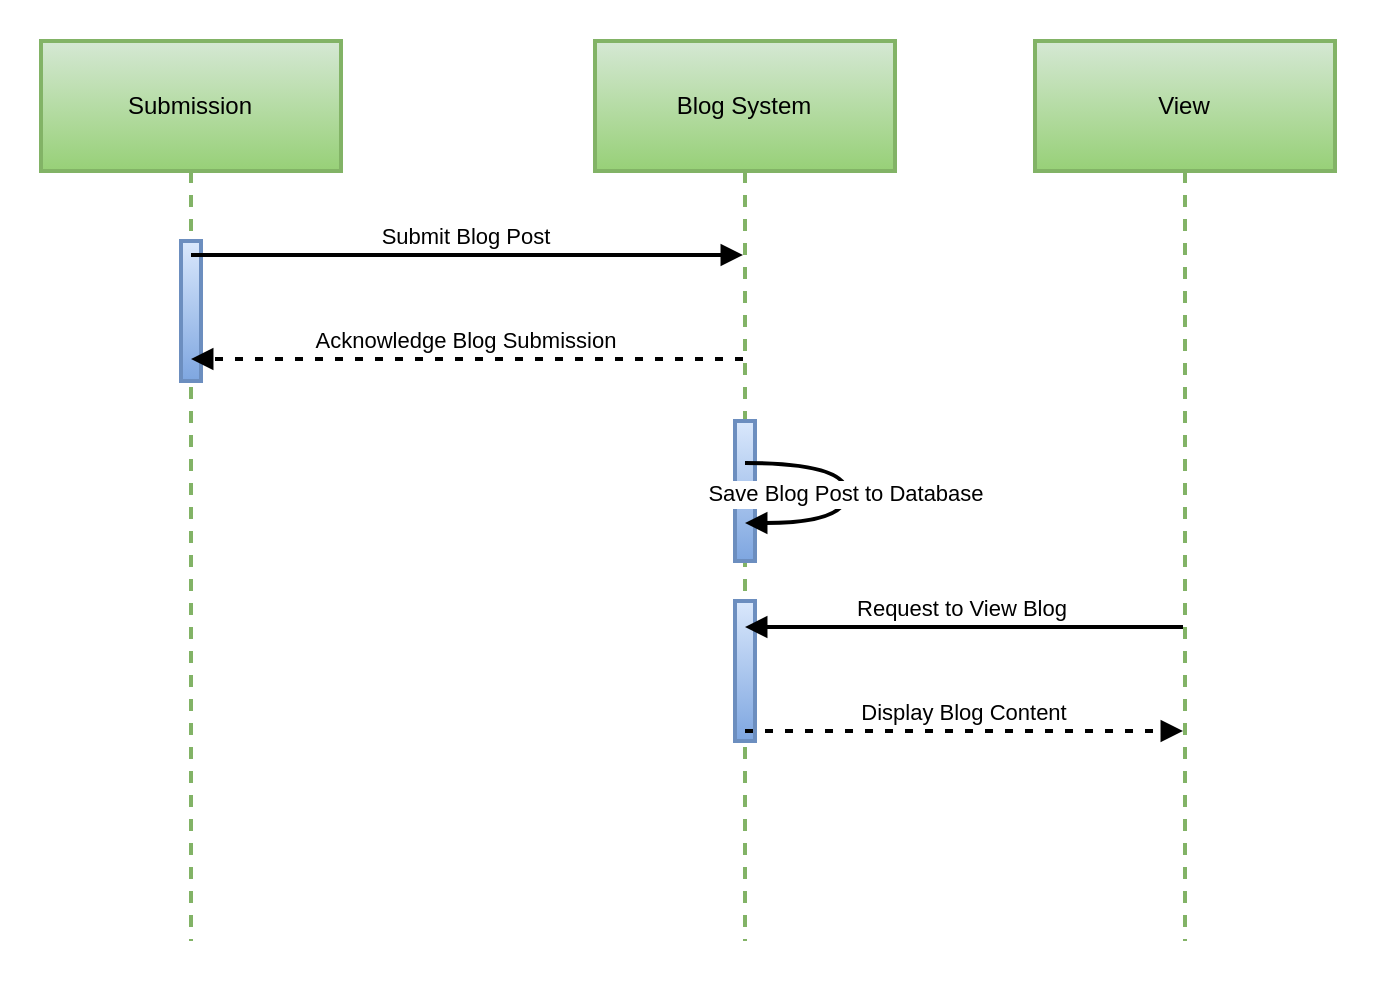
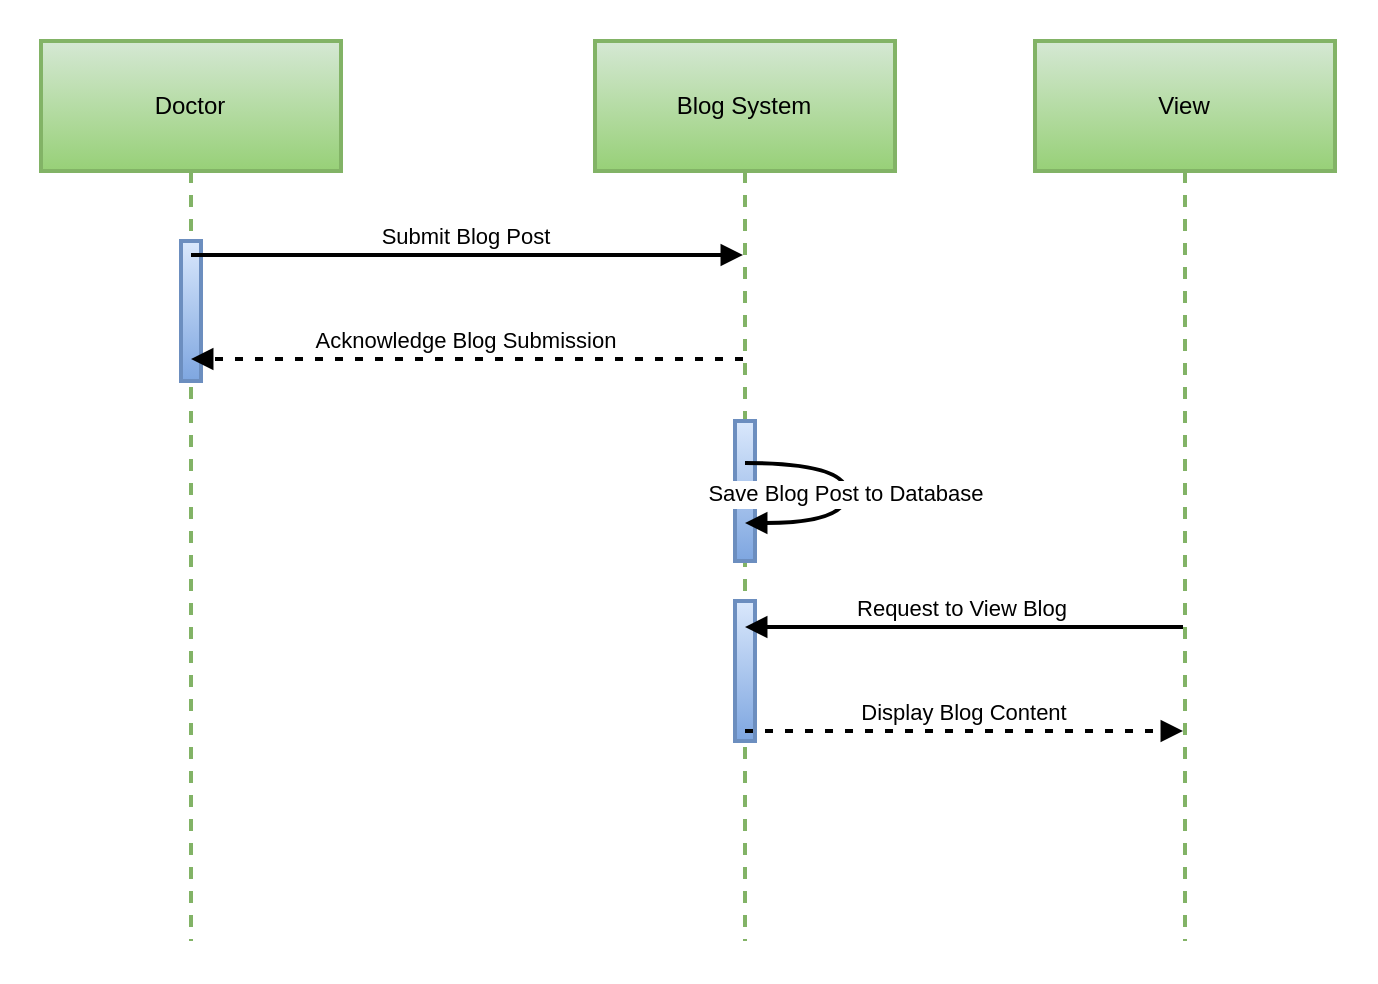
node "Submission": label "Submission" -> "Doctor"
